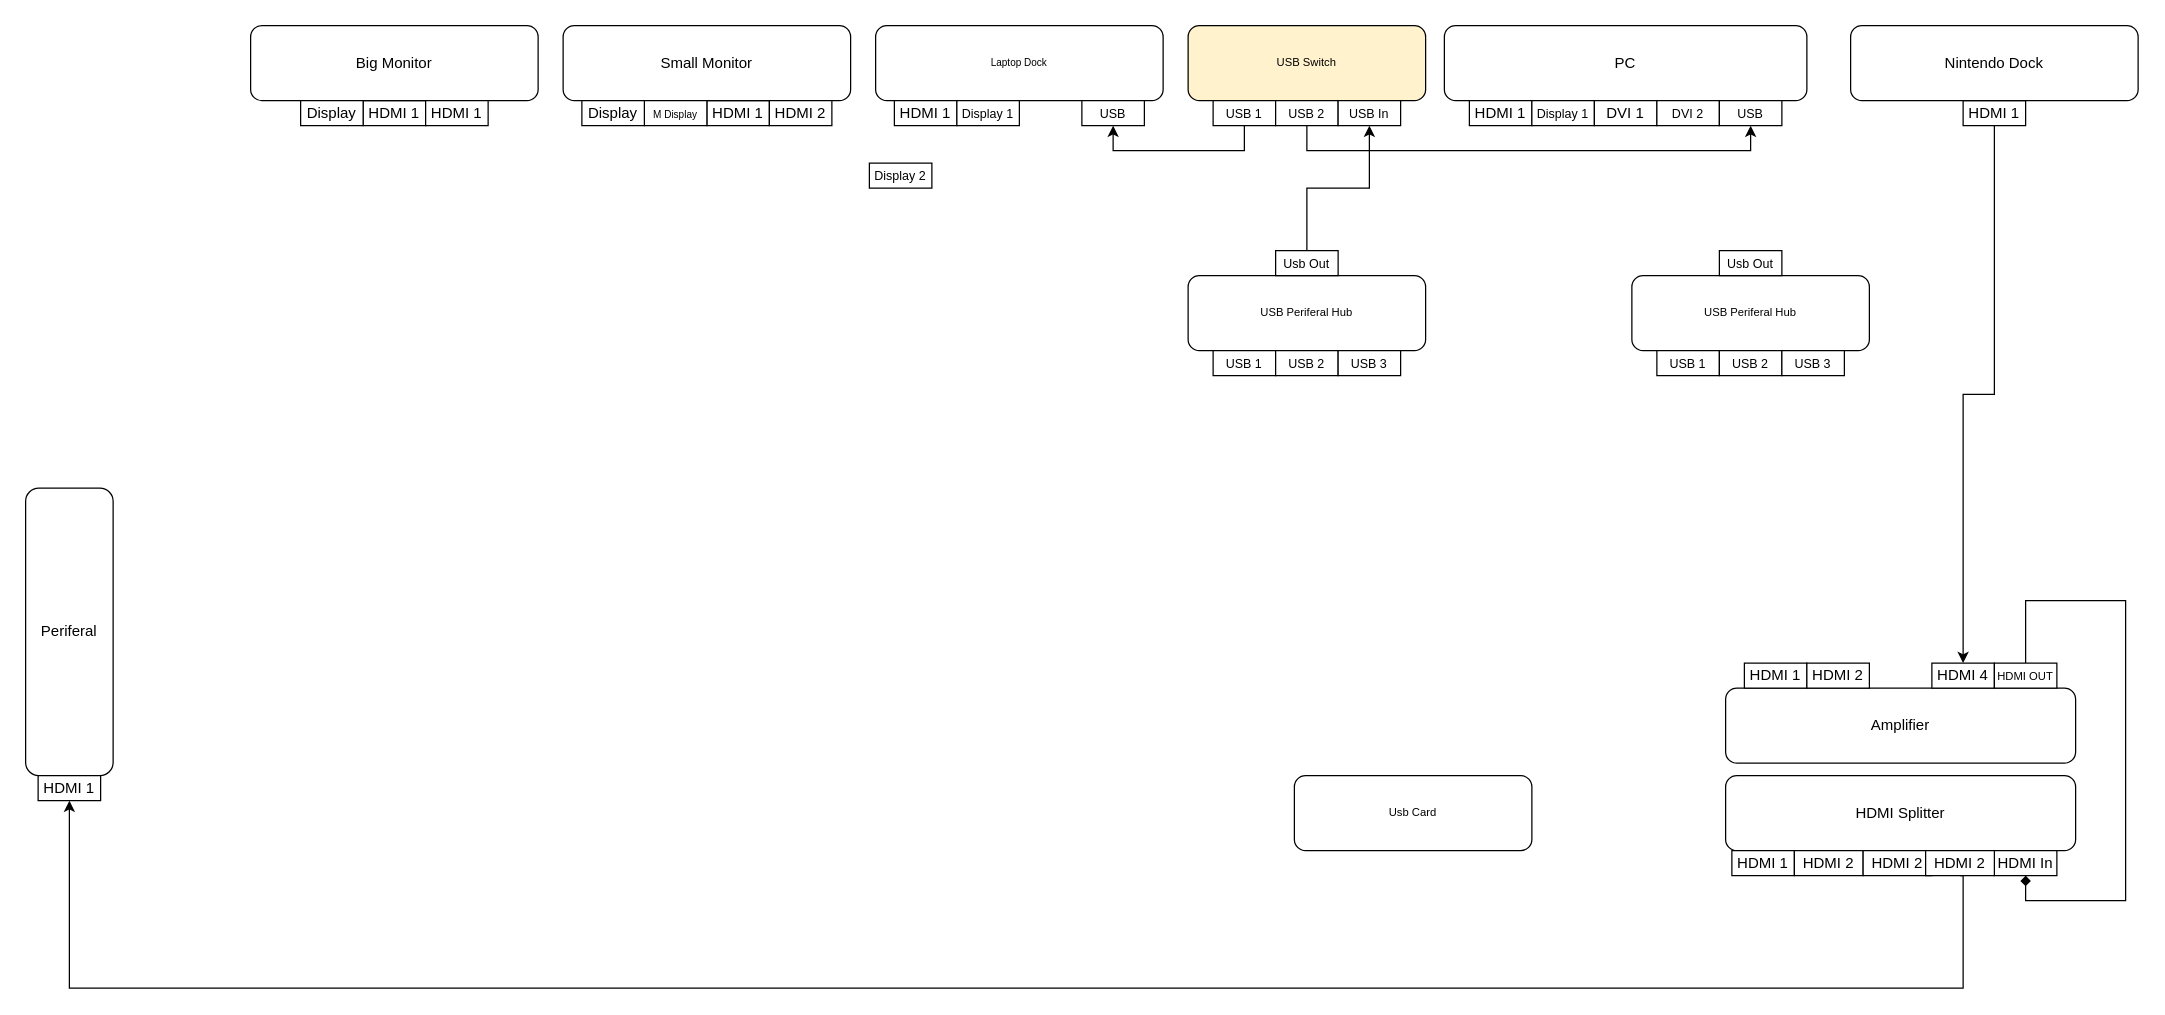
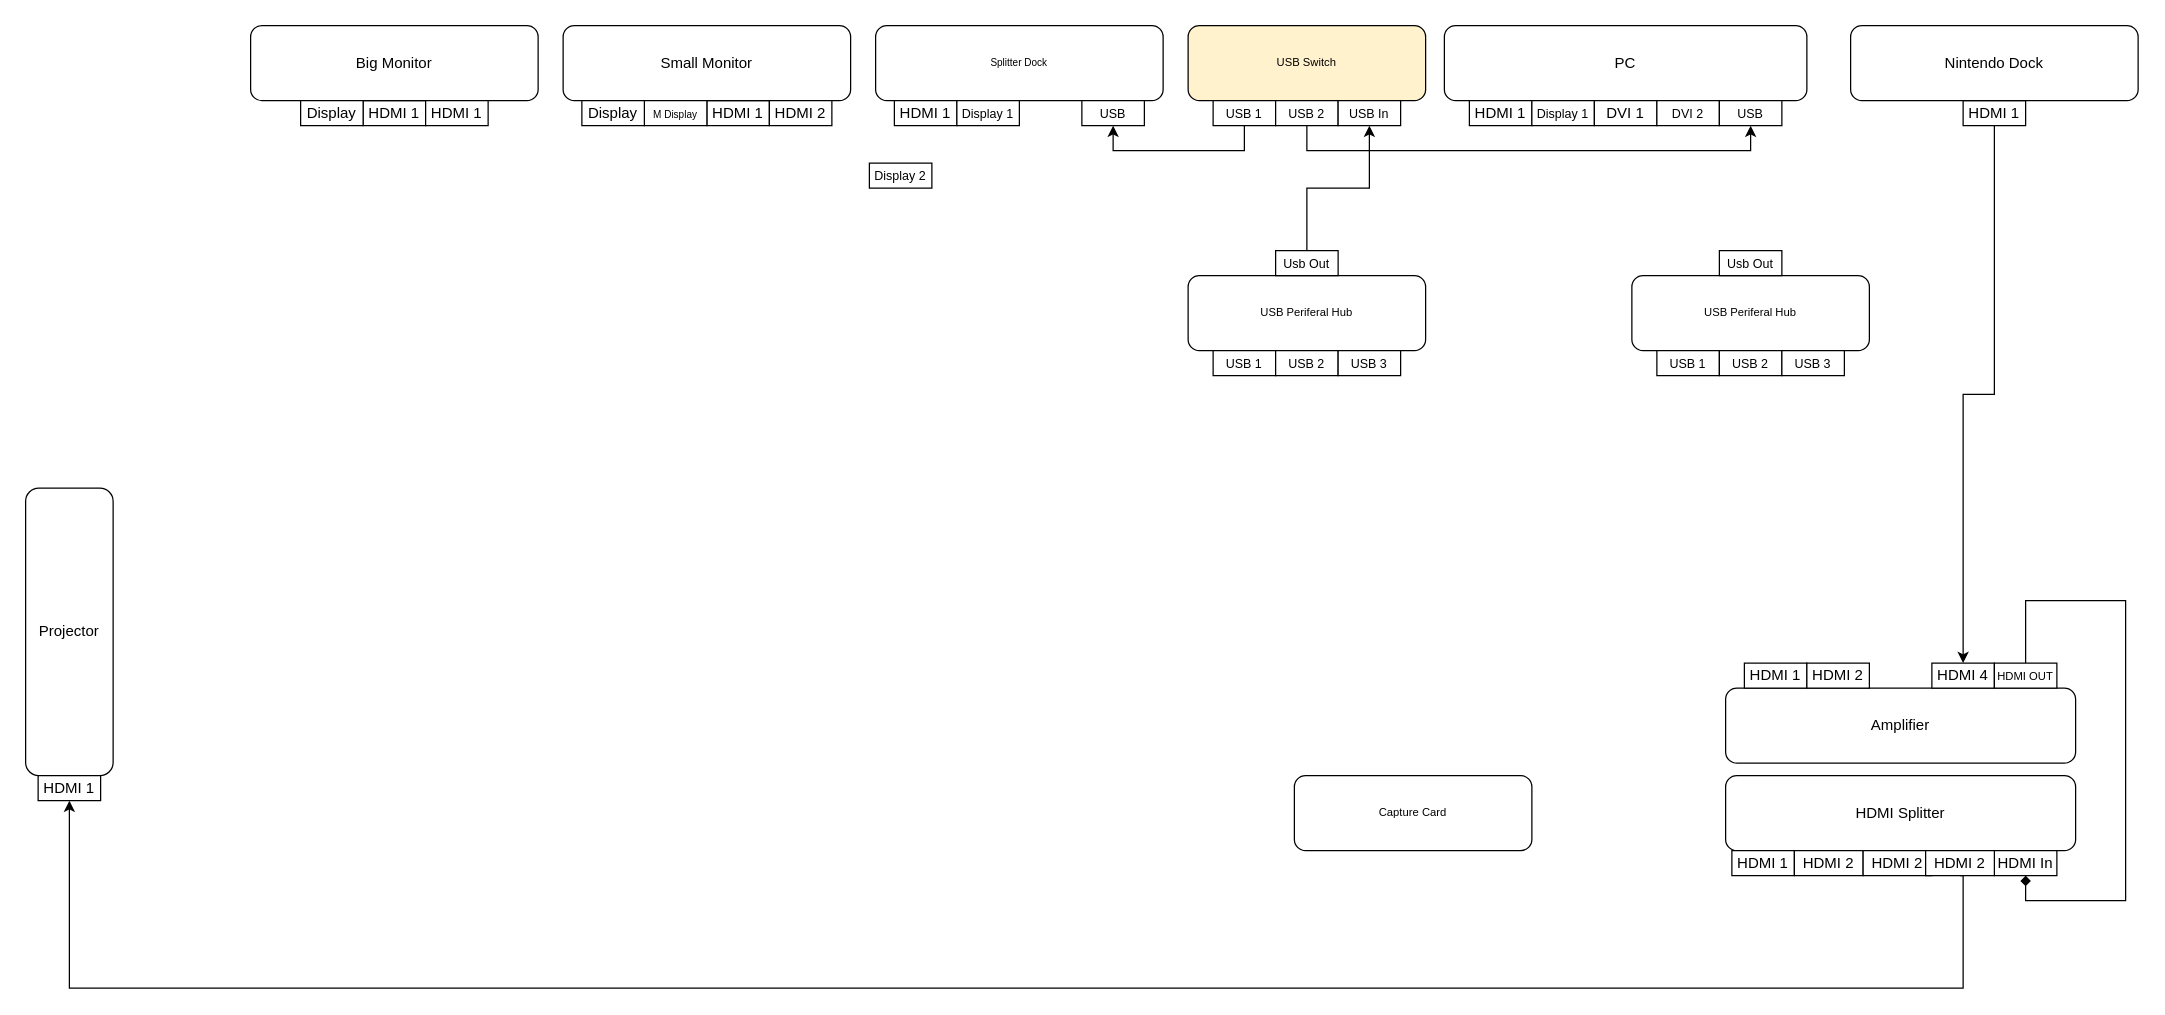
node "Laptop Dock": label "Laptop Dock" -> "Splitter Dock"
node "Periferal": label "Periferal" -> "Projector"
node "Usb Card": label "Usb Card" -> "Capture Card"
